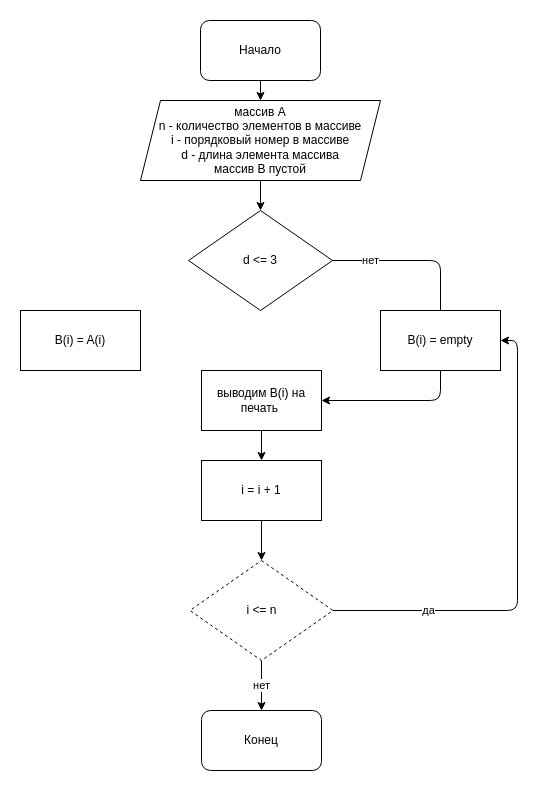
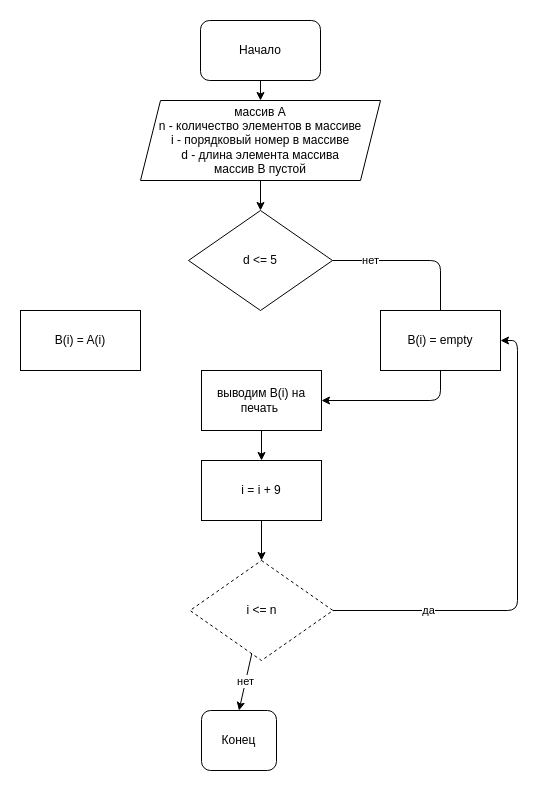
node "d <= 3": label "d <= 3" -> "d <= 5"
node "i = i + 1": label "i = i + 1" -> "i = i + 9"
node "Конец": size 120x60 -> 75x60
